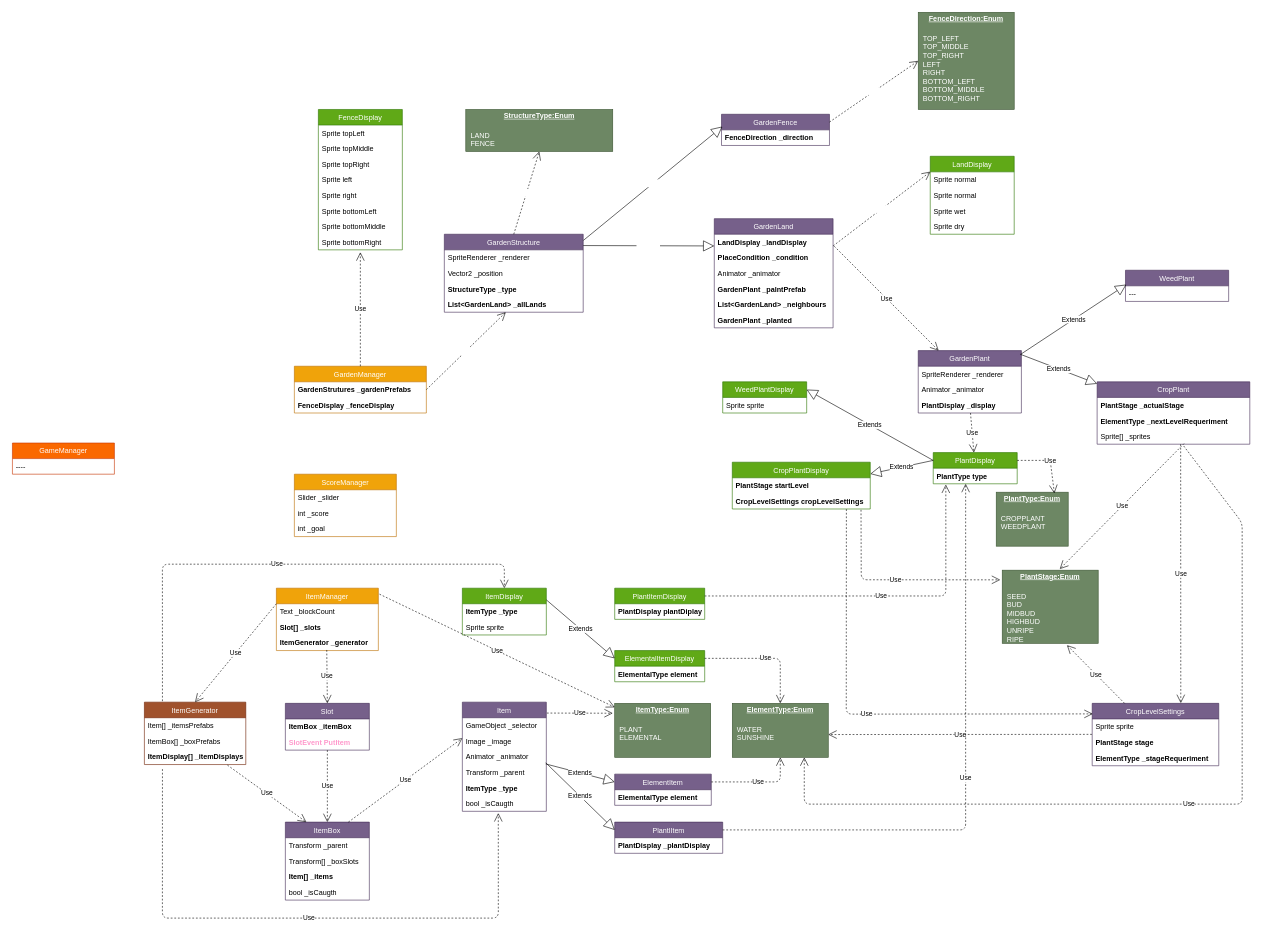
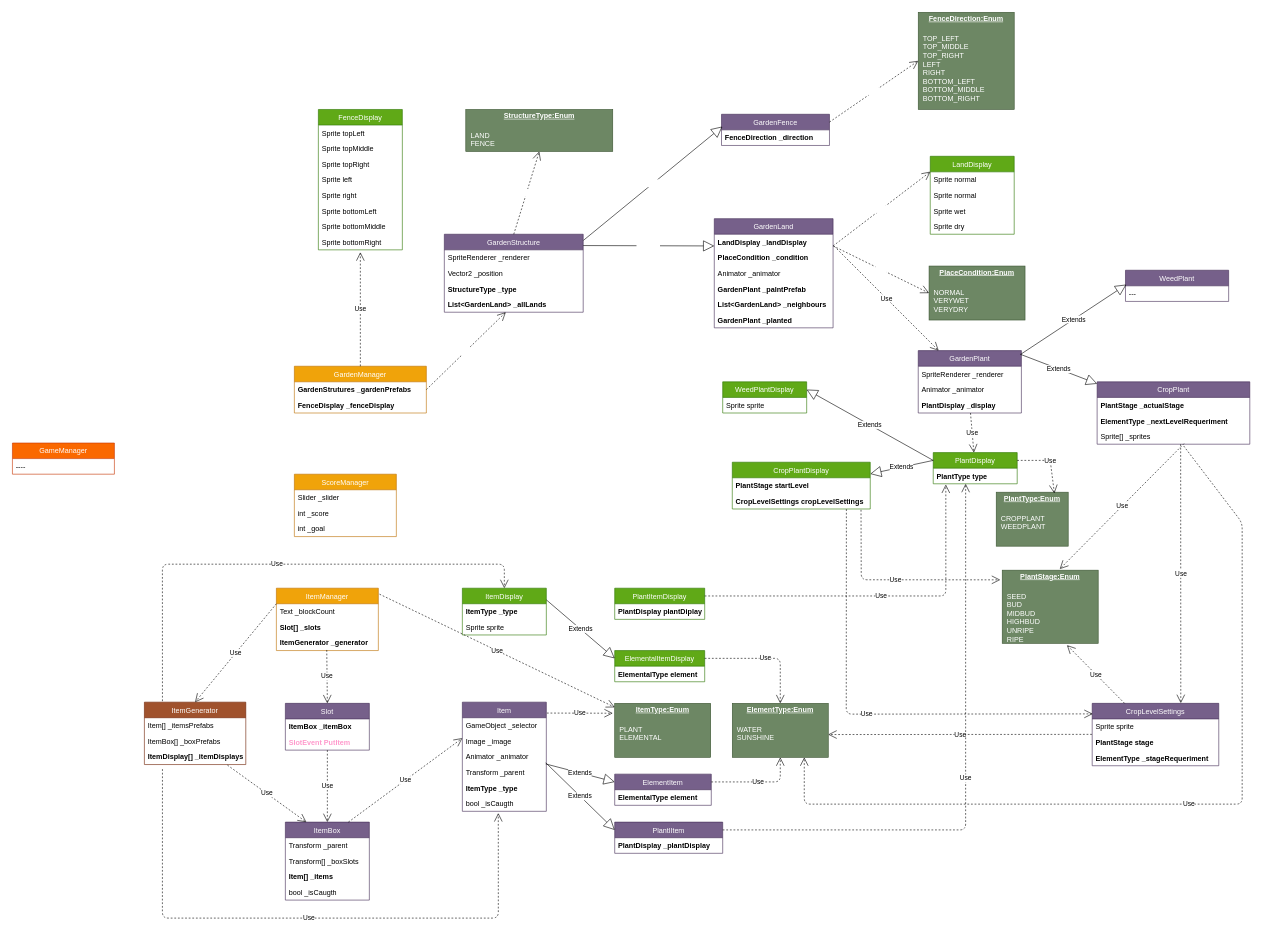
edge "GardenLand" -> "PlaceCondition:Enum NORMAL VERYWET VERYDRY": added, label "Use"
node "PlaceCondition:Enum NORMAL VERYWET VERYDRY": added
